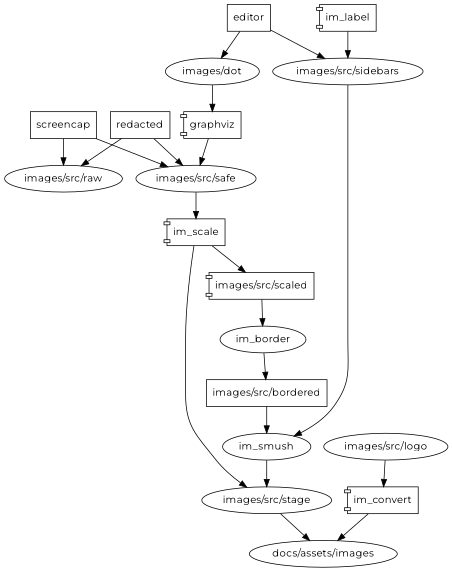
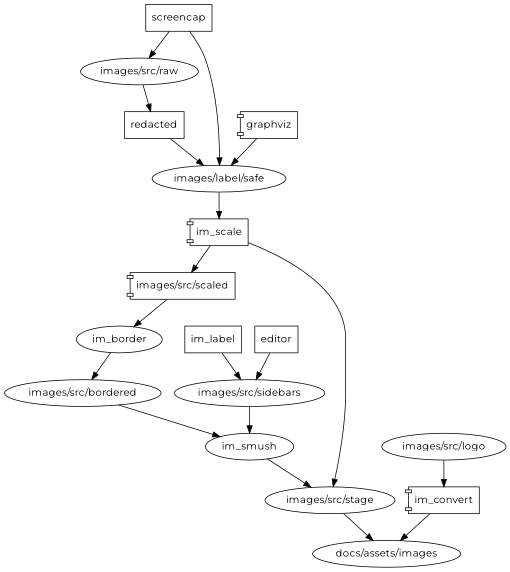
node "im_label": shape component -> box
node "images/dot": removed
edge "redacted" -> "images/src/raw": reversed
node "images/src/safe": label "images/src/safe" -> "images/label/safe"
node "images/src/bordered": shape box -> ellipse
